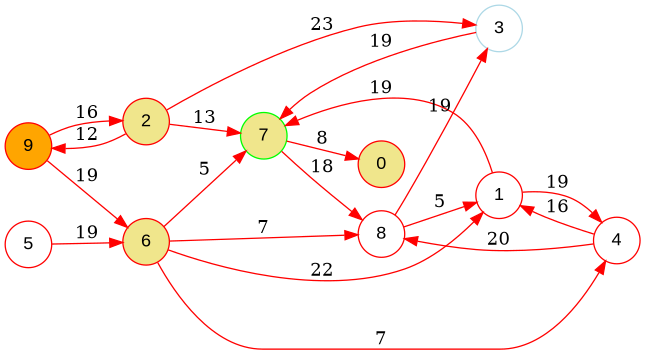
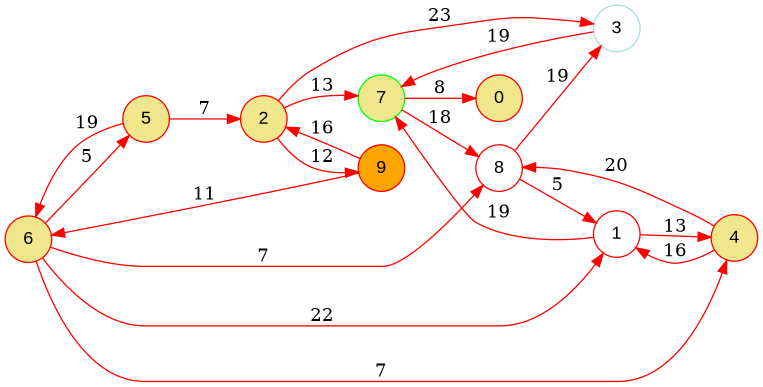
edge "5" -> "2": added, label "7"
edge "9" -> "6": label "19" -> "11"
edge "1" -> "4": label "19" -> "13"
edge "6" -> "7": now "6" -> "5"
node "4": fillcolor white -> khaki
node "5": fillcolor white -> khaki
